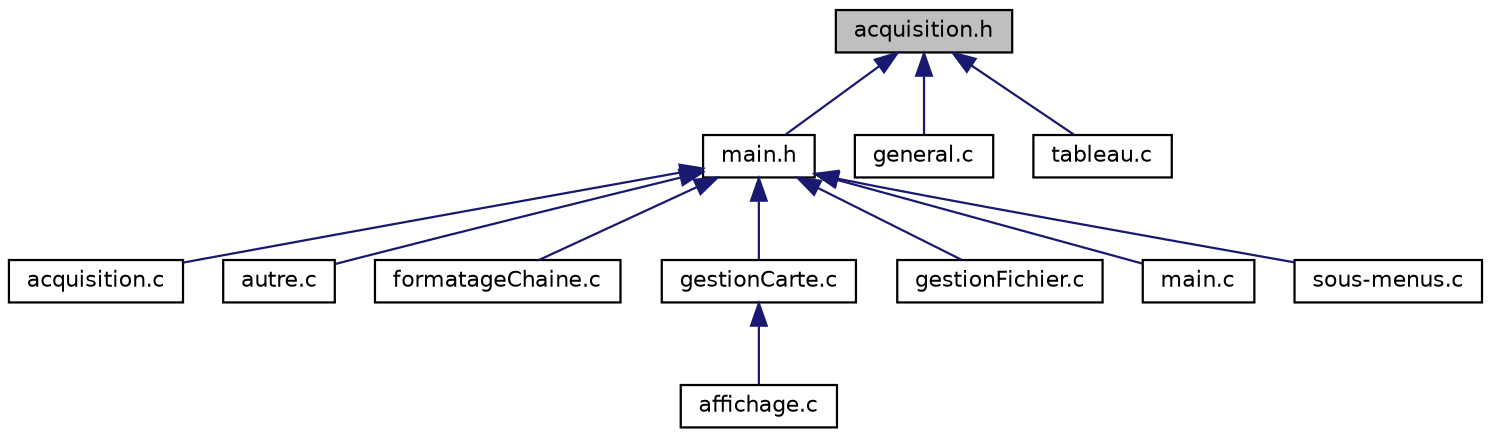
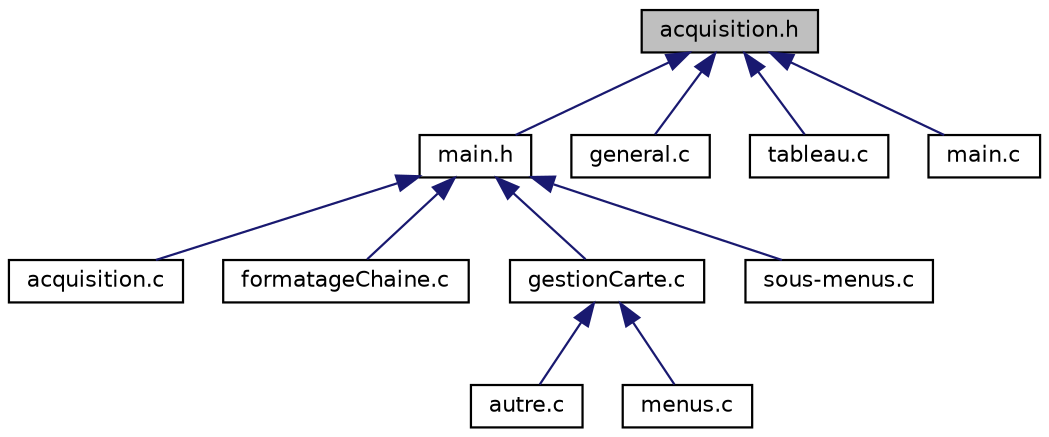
edge "autre.c" -> "main.h": now "autre.c" -> "gestionCarte.c"
edge "main.c" -> "main.h": now "main.c" -> "acquisition.h"
node "gestionFichier.c": removed
node "affichage.c": label "affichage.c" -> "menus.c"
